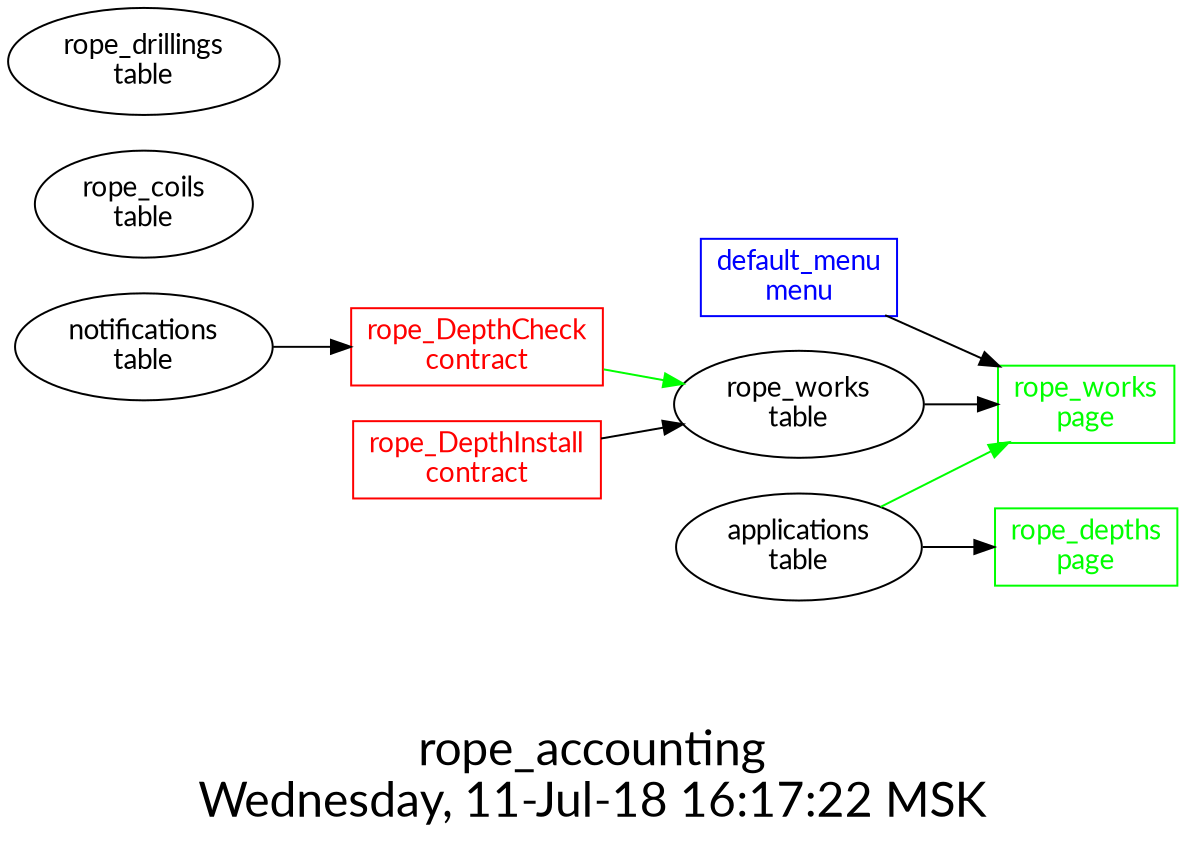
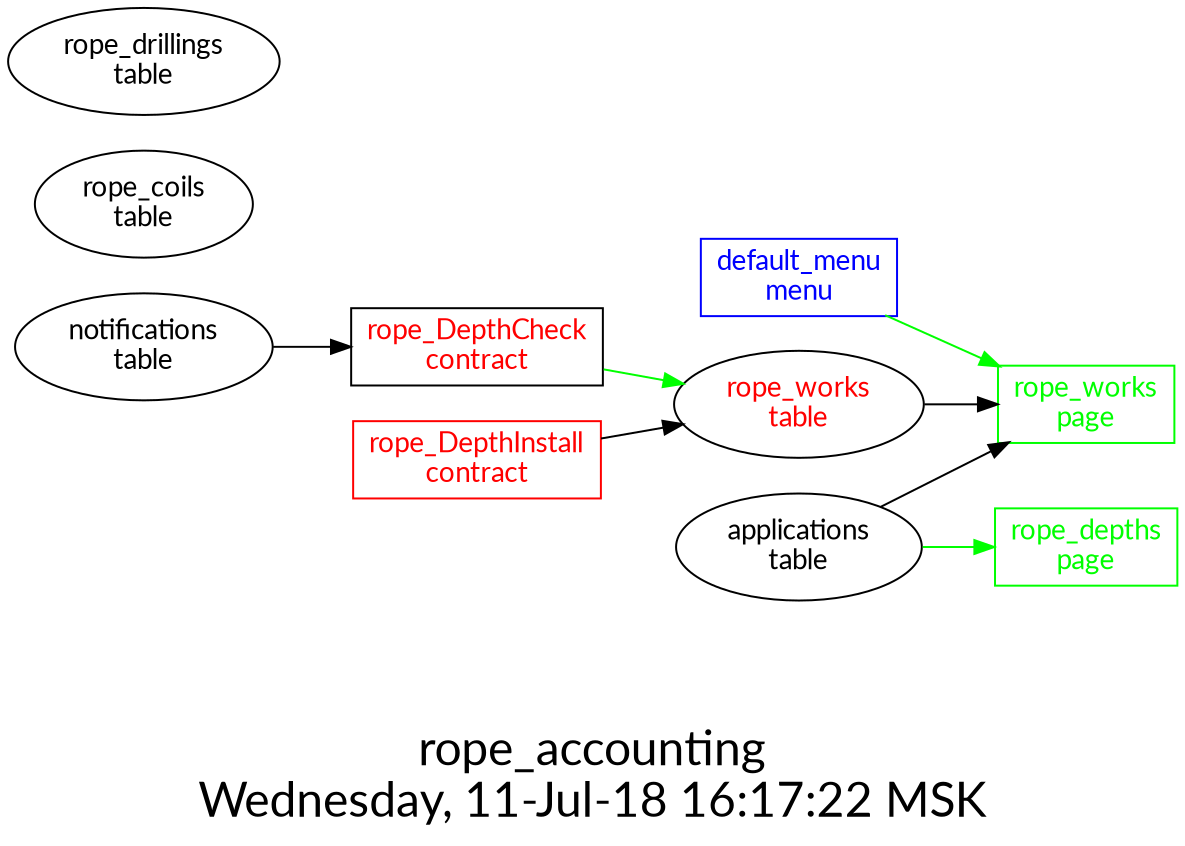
edge "default_menu menu" -> "rope_works page": color black -> green
node "rope_DepthCheck contract": color red -> black
node "rope_works table": fontcolor black -> red
edge "applications table" -> "rope_works page": color green -> black
edge "applications table" -> "rope_depths page": color black -> green
